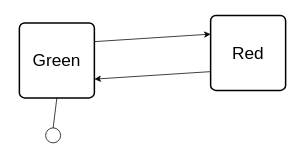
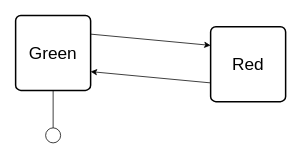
node "Red": moved (248, 53) -> (248, 64)
node "Green": moved (57, 60) -> (53, 53)
